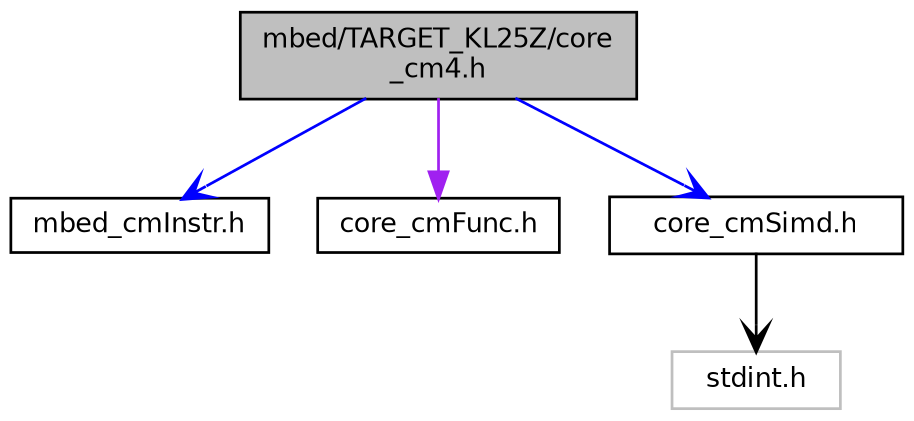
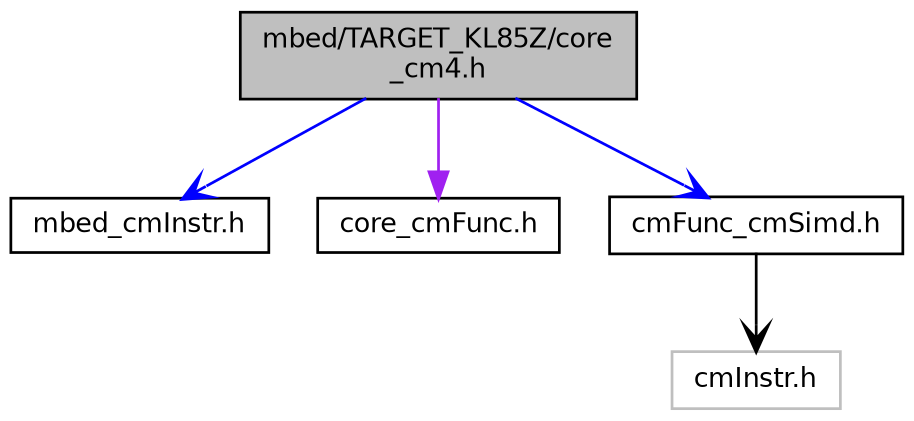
node "mbed/TARGET_KL25Z/core _cm4.h": label "mbed/TARGET_KL25Z/core _cm4.h" -> "mbed/TARGET_KL85Z/core _cm4.h"
node "core_cmSimd.h": label "core_cmSimd.h" -> "cmFunc_cmSimd.h"
node "stdint.h": label "stdint.h" -> "cmInstr.h"
